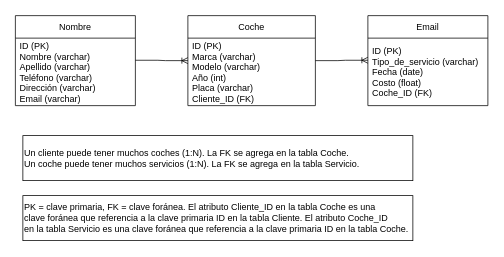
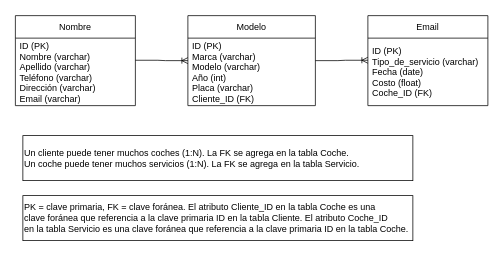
node "Coche": label "Coche" -> "Modelo"
